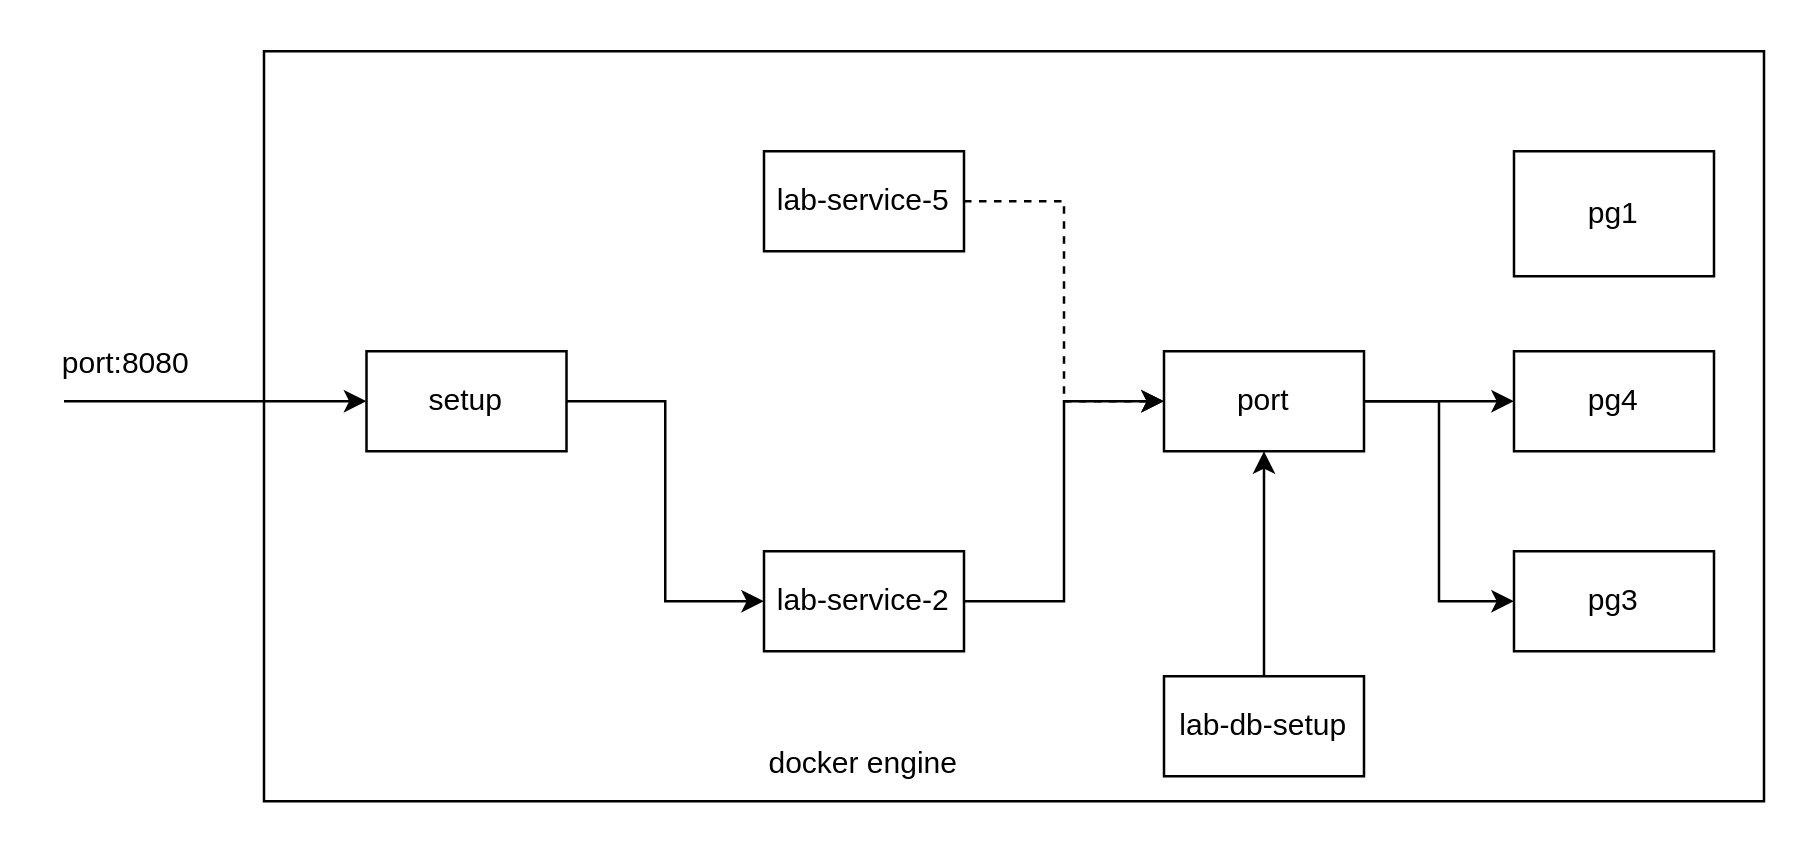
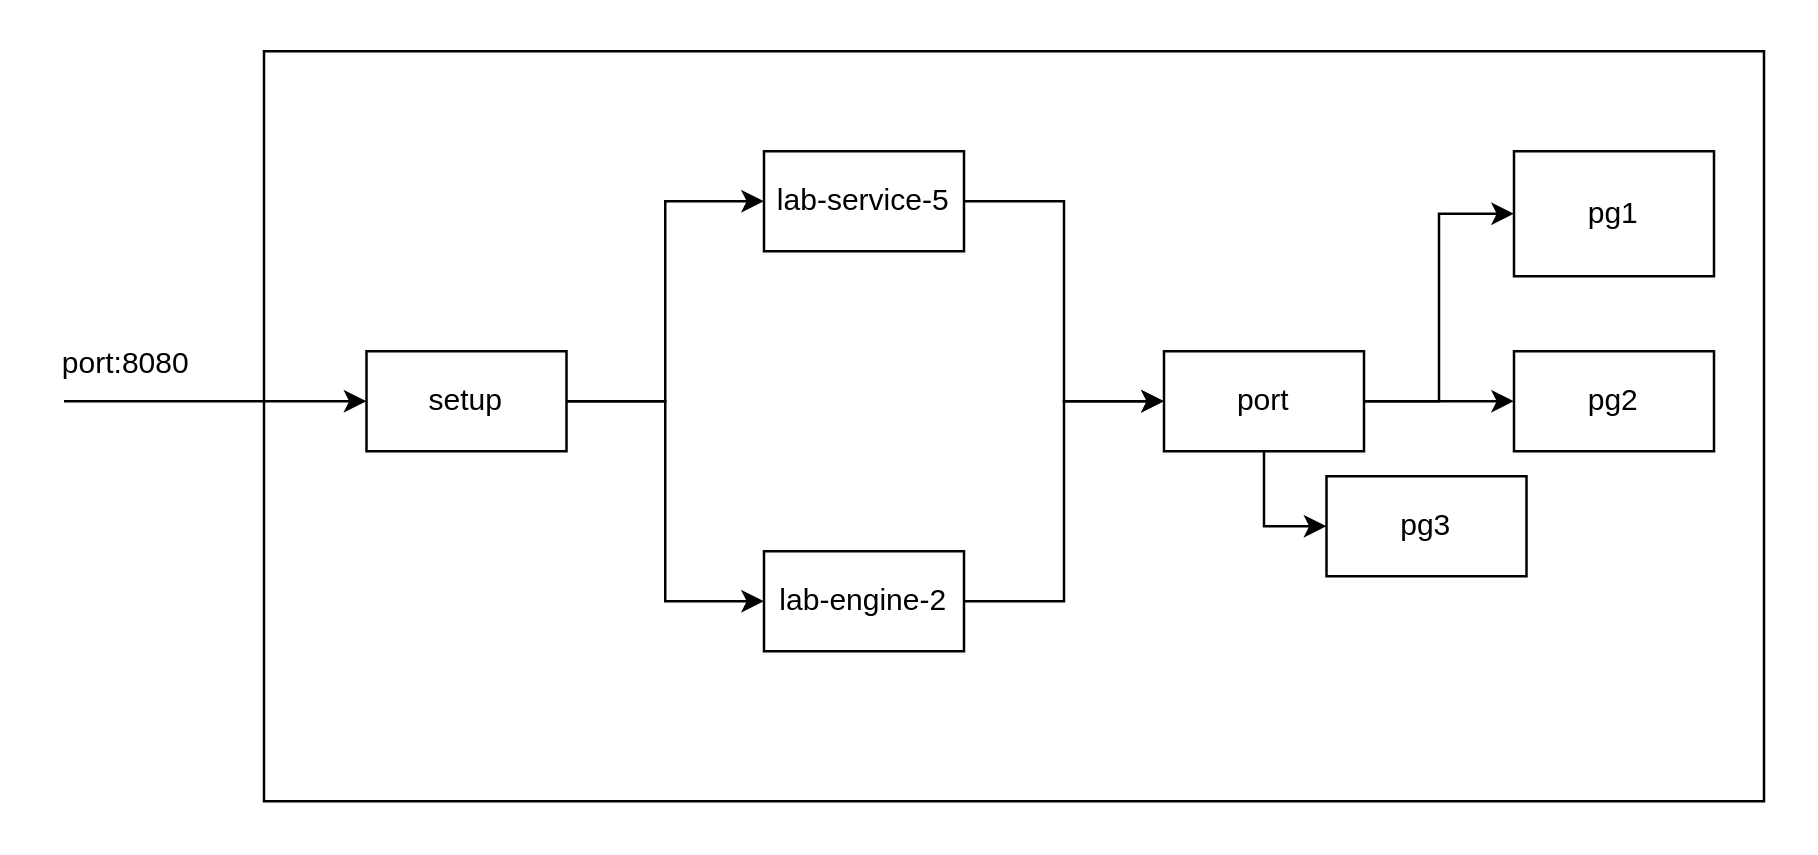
edge "lab-service-5" -> "port": style dashed -> solid
edge "setup" -> "lab-service-5": added
edge "port" -> "pg1": added
node "pg4": label "pg4" -> "pg2"
node "lab-service-2": label "lab-service-2" -> "lab-engine-2"
node "pg3": moved (1614, 601) -> (1426, 526)
edge "lab-db-setup" -> "port": removed
node "lab-db-setup": removed
node "docker engine": removed
